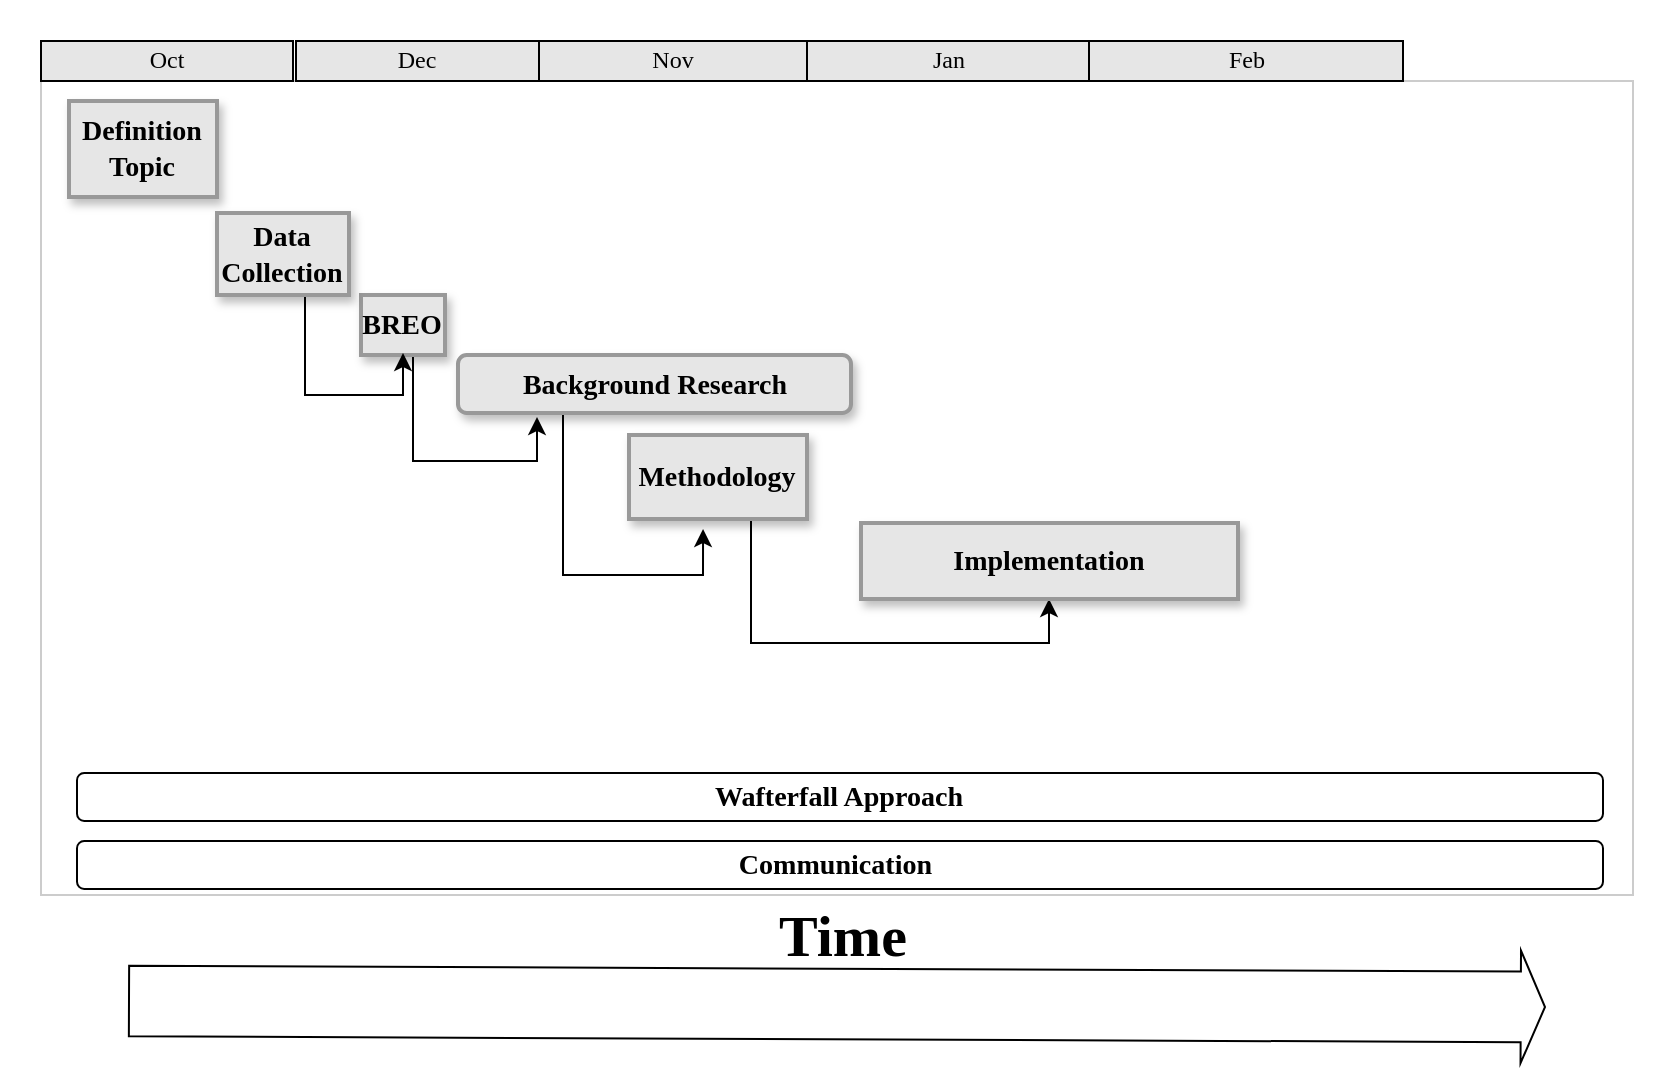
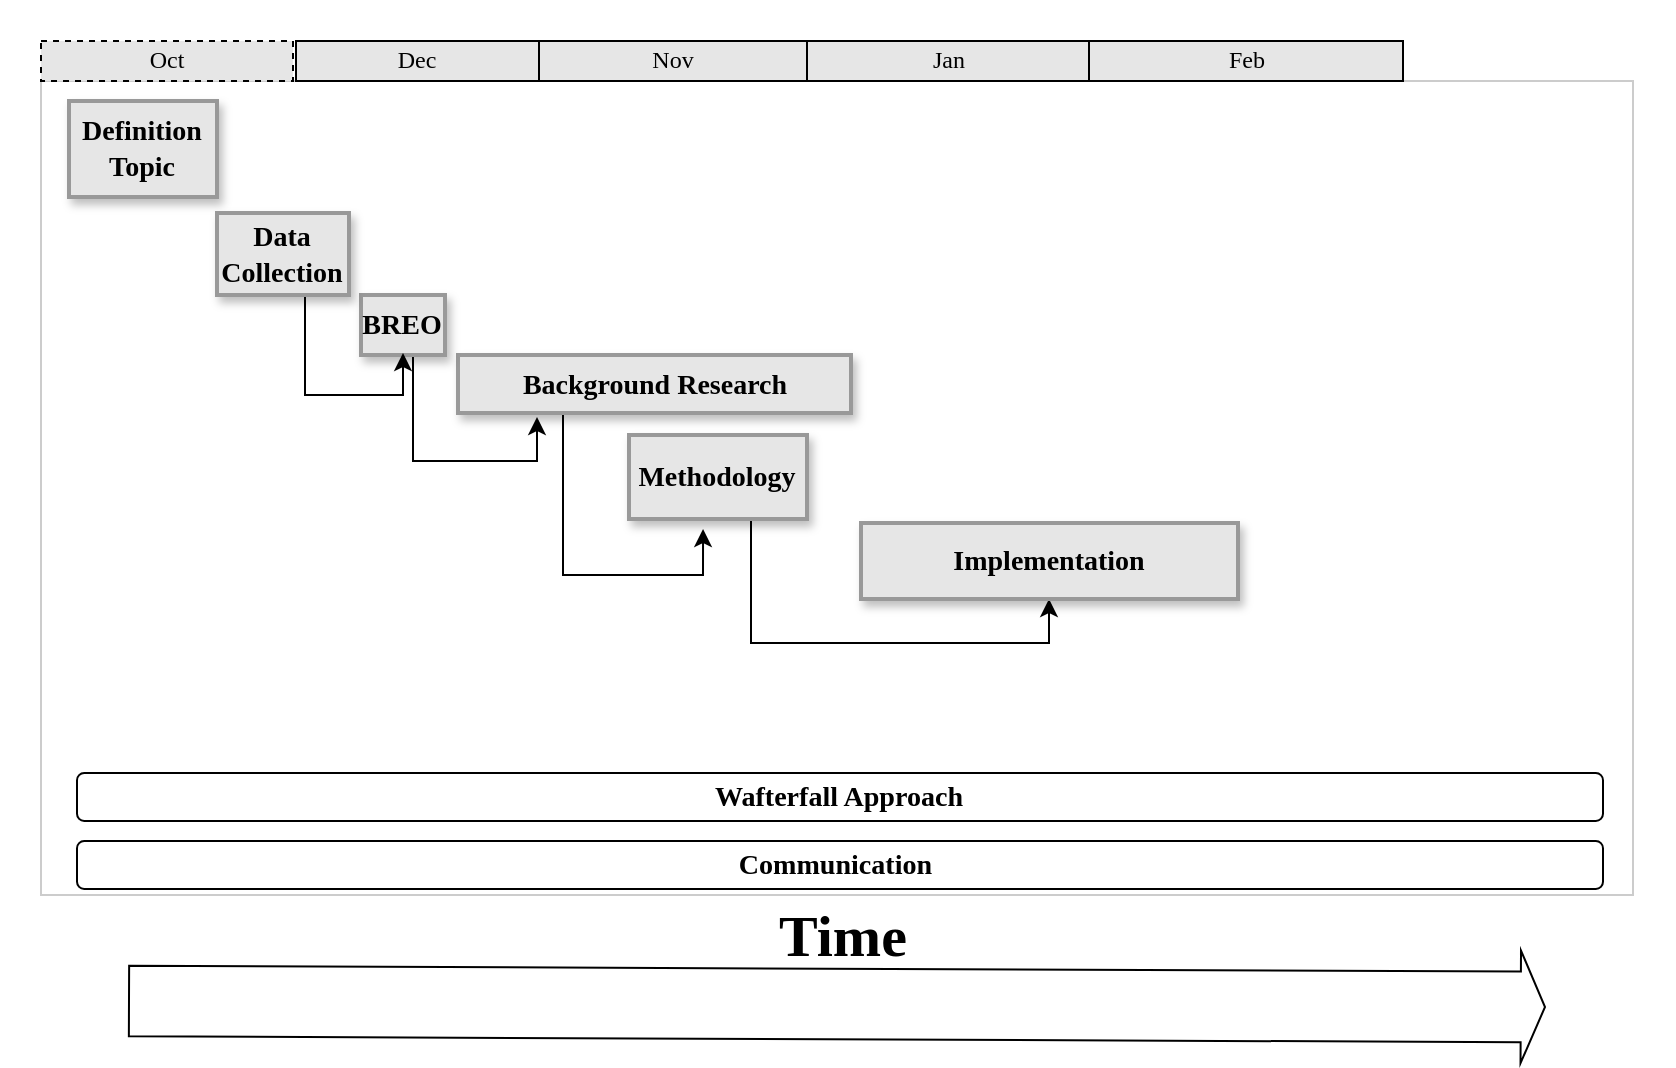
node "Oct": style solid -> dashed
node "Background Research": shape rounded rectangle -> rectangle
